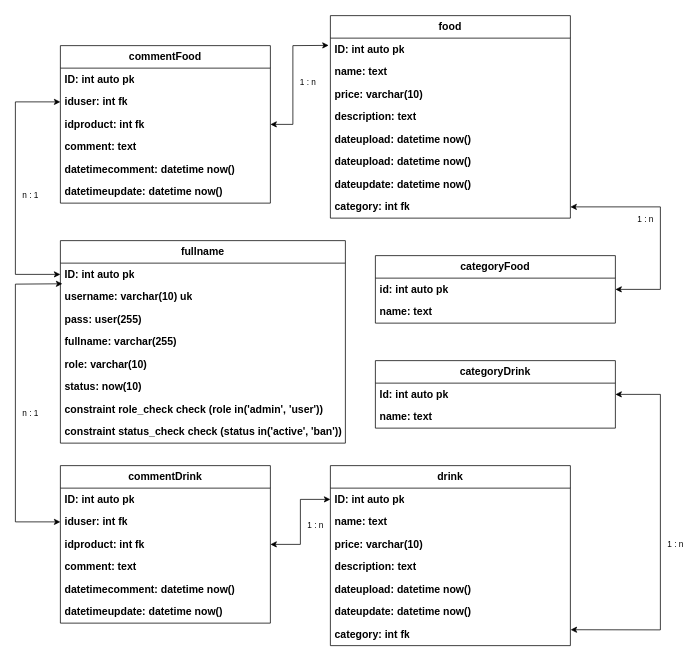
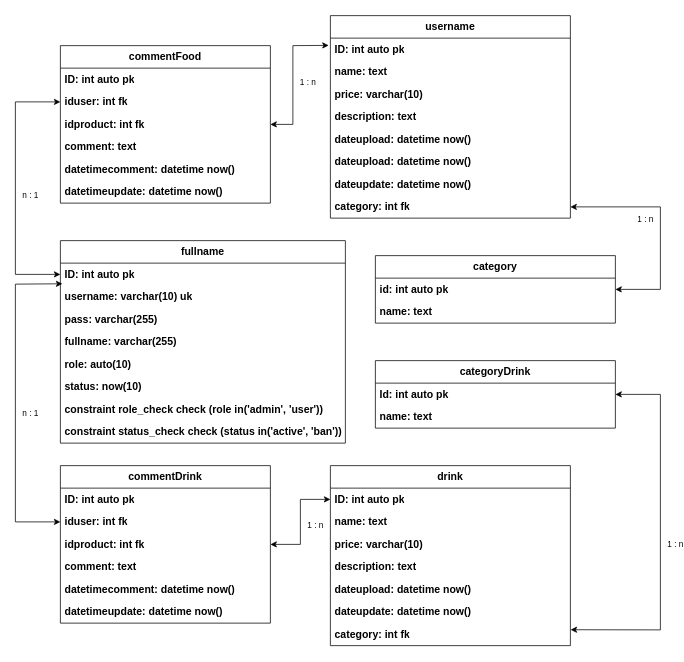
node "food": label "food" -> "username"
node "categoryFood": label "categoryFood" -> "category"
node "pass: user(255)": label "pass: user(255)" -> "pass: varchar(255)"
node "role: varchar(10)": label "role: varchar(10)" -> "role: auto(10)"
